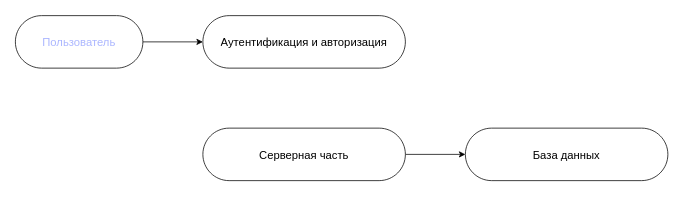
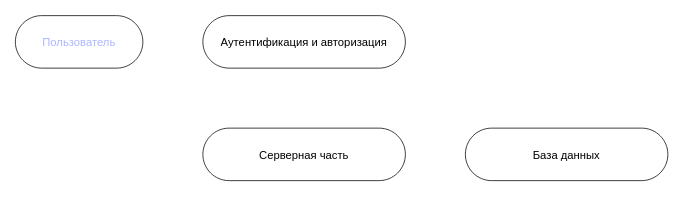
edge "Пользователь" -> "Аутентификация и авторизация": removed
edge "Серверная часть" -> "База данных": removed
